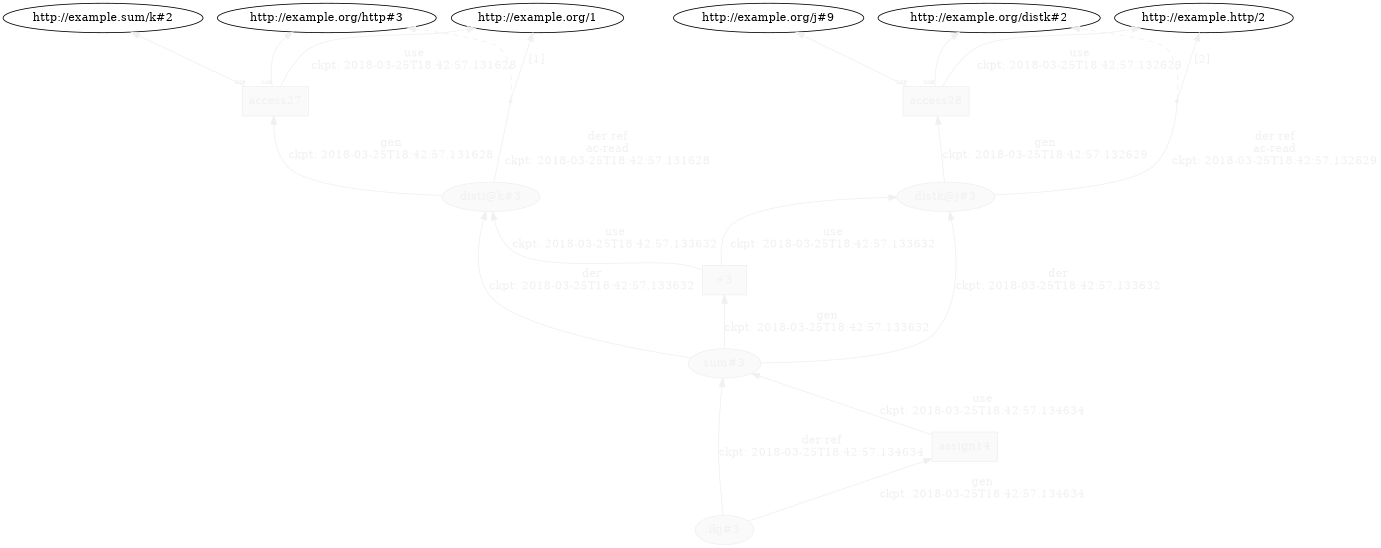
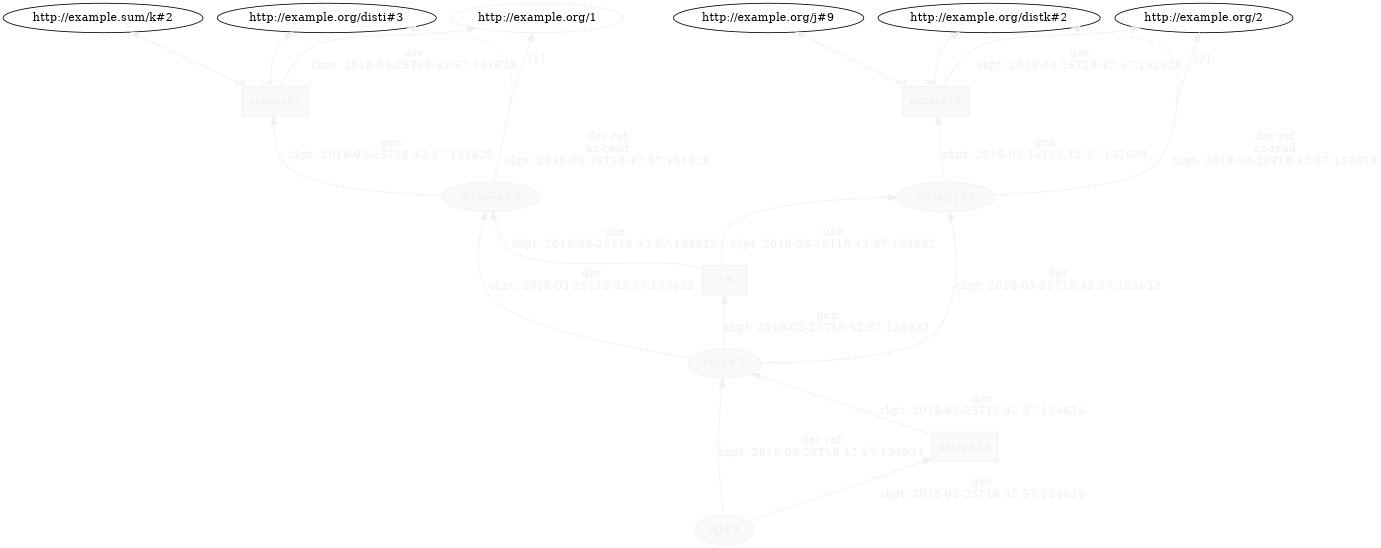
node "http://example.org/http#3": label "http://example.org/http#3" -> "http://example.org/disti#3"
node "http://example.org/1": color black -> #f0f0f0
node "http://example.http/2": label "http://example.http/2" -> "http://example.org/2"
